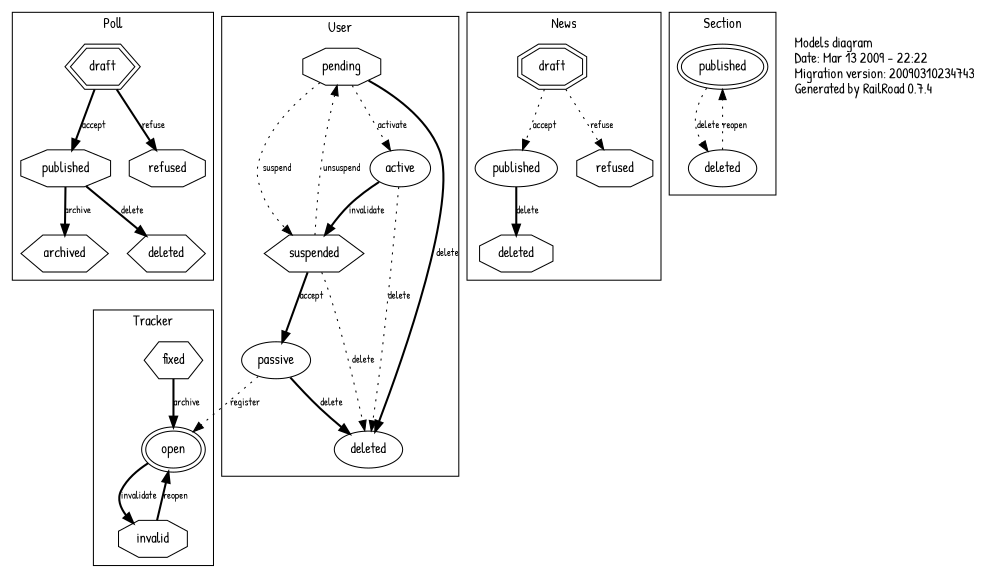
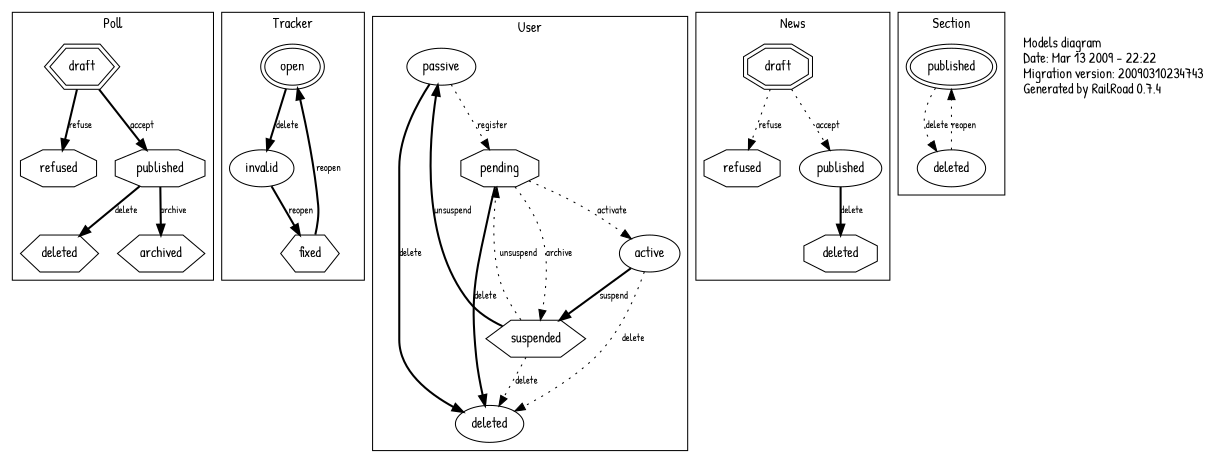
edge "pending" -> "suspended": label "suspend" -> "archive"
edge "active" -> "suspended": label "invalidate" -> "suspend"
edge "suspended" -> "passive": label "accept" -> "unsuspend"
edge "passive" -> "open": now "passive" -> "pending"
edge "fixed" -> "open": label "archive" -> "reopen"
edge "open" -> "invalid": label "invalidate" -> "delete"
edge "invalid" -> "open": now "invalid" -> "fixed"
node "invalid": shape octagon -> ellipse
